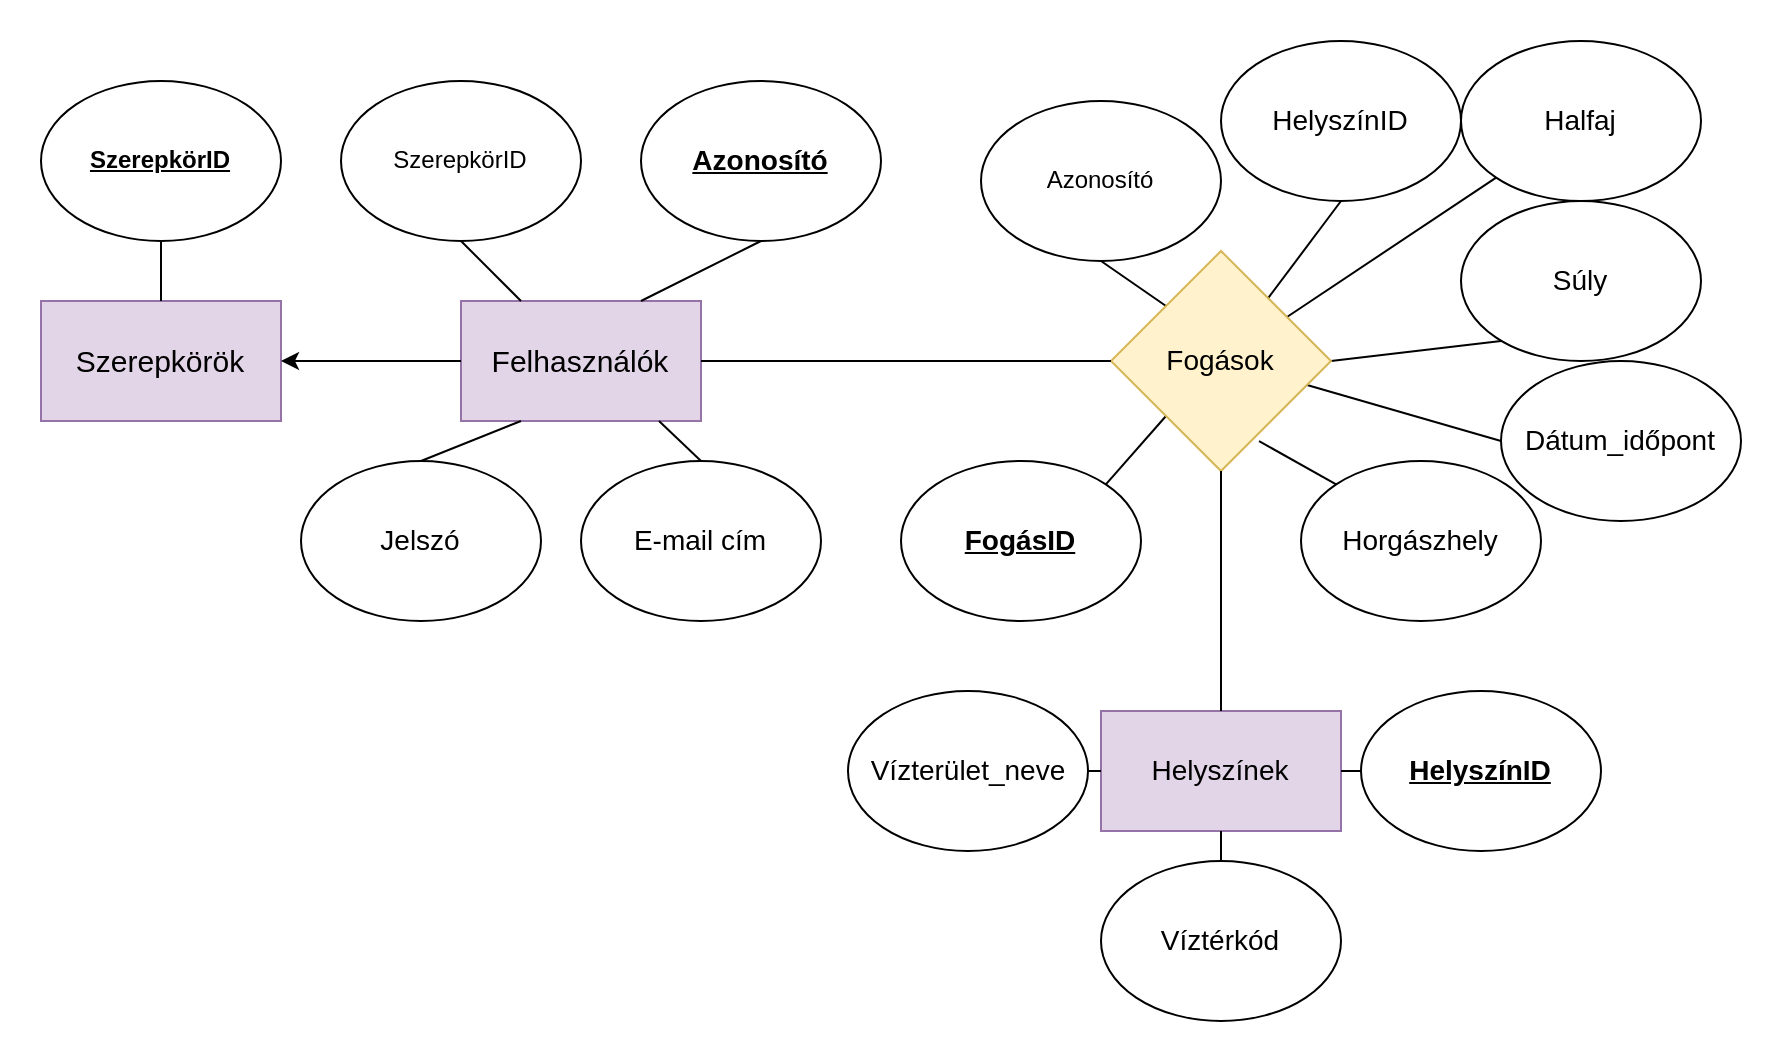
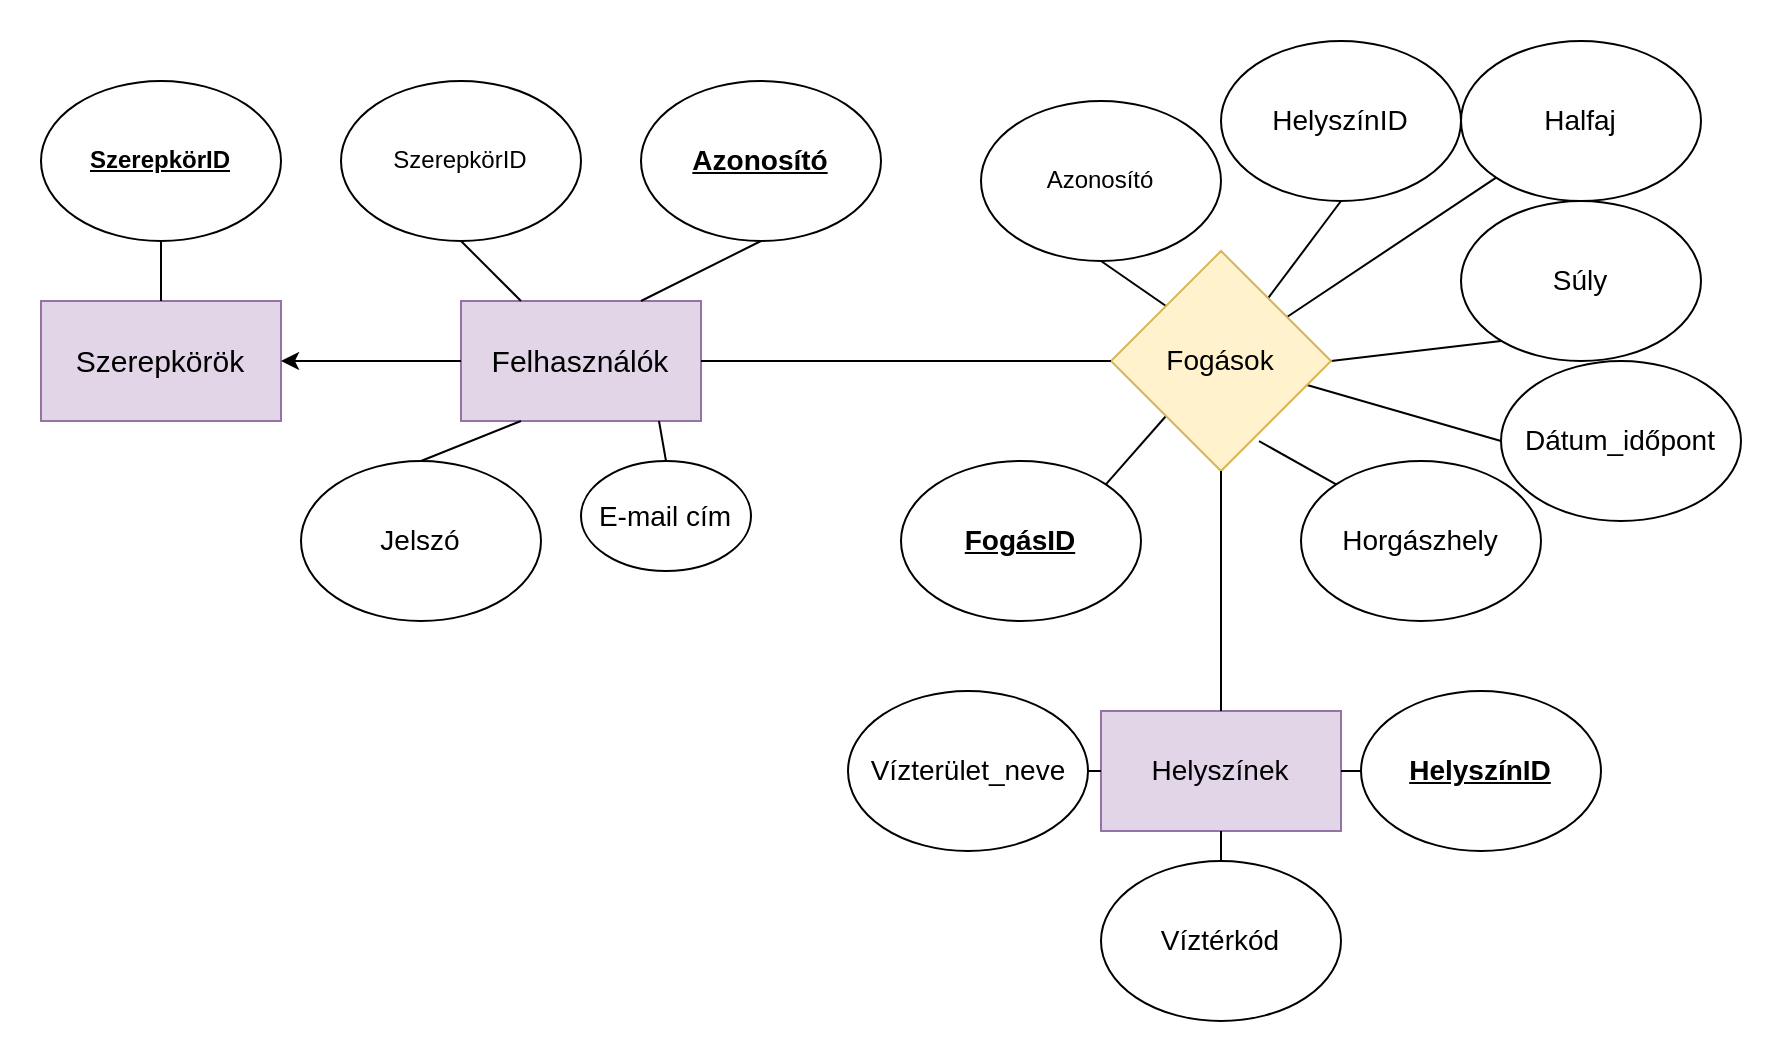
node "E-mail cím": size 240x160 -> 170x110
